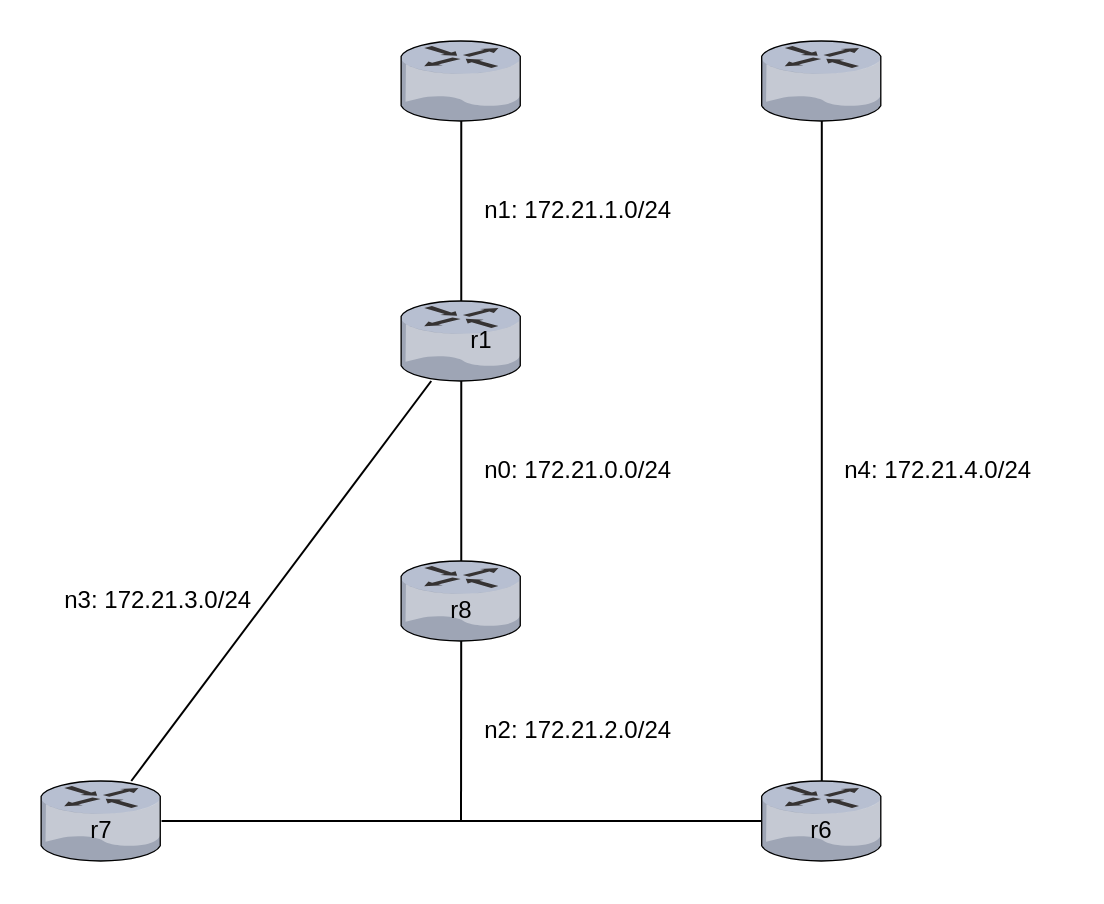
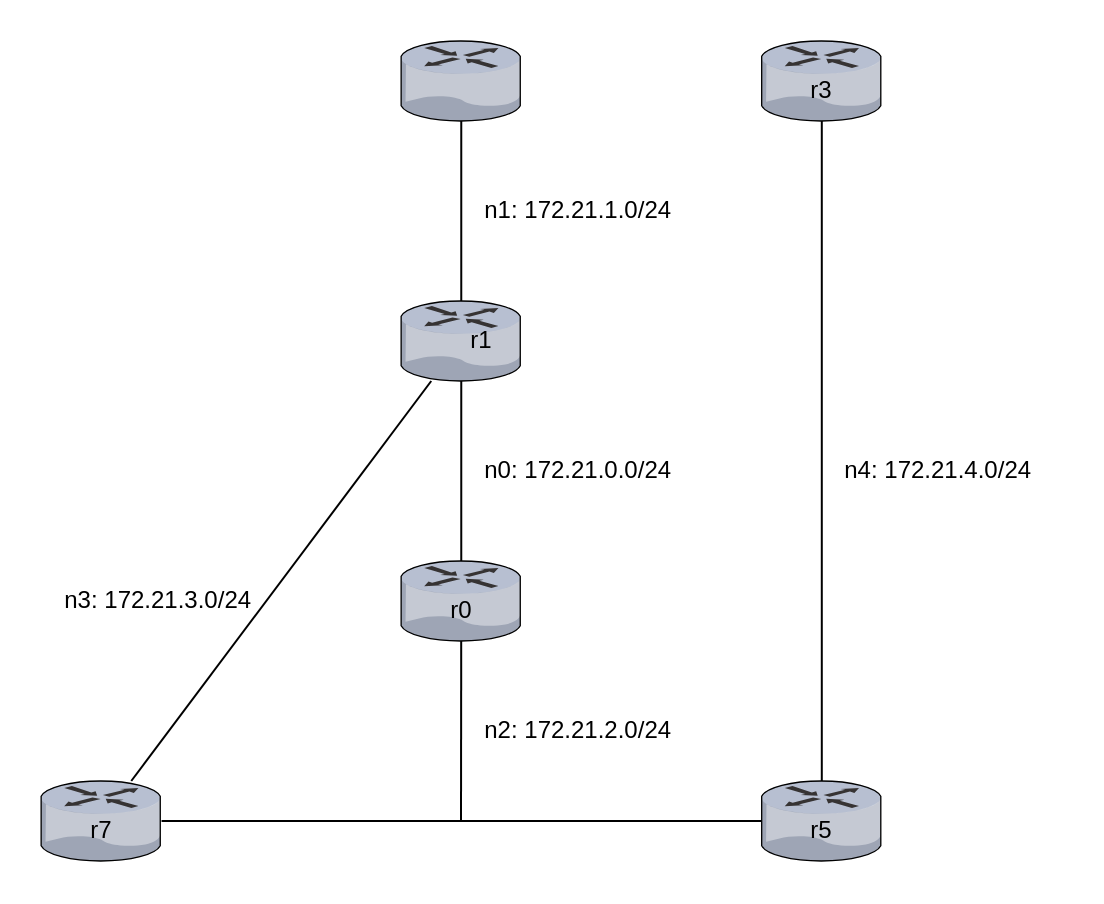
node "r3": added
node "r8": label "r8" -> "r0"
node "r6": label "r6" -> "r5"
